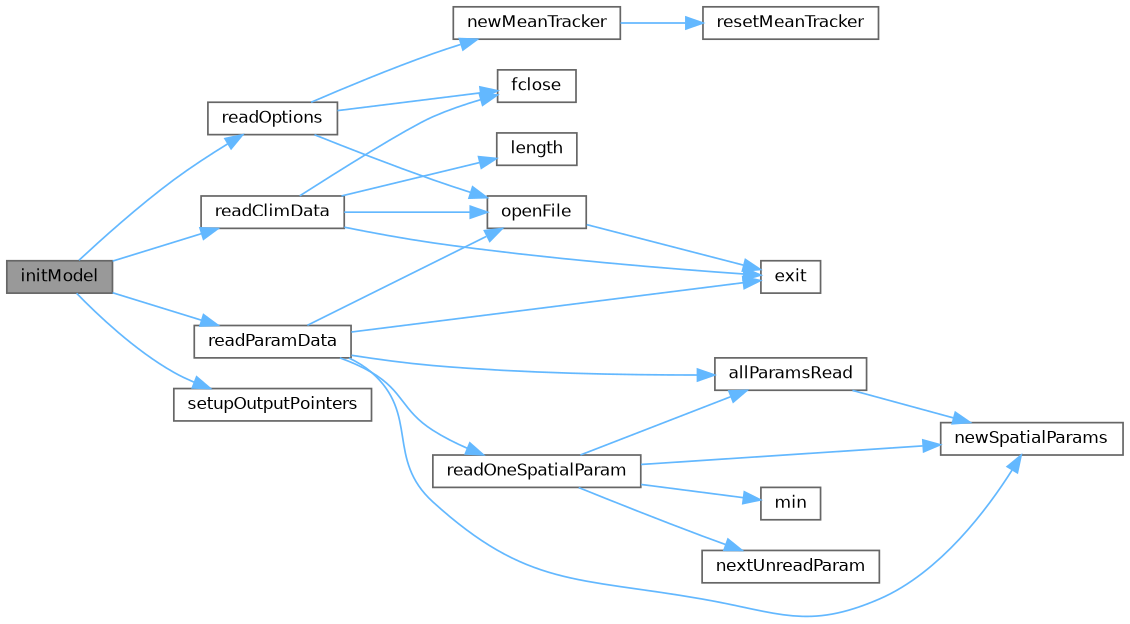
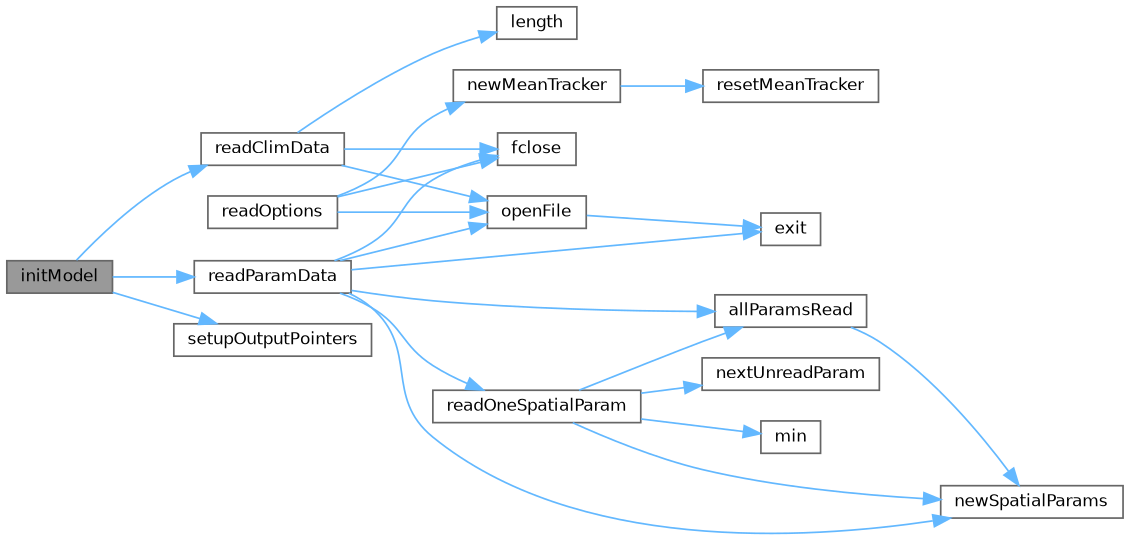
edge "initModel" -> "readOptions": removed
edge "readParamData" -> "fclose": added
edge "readClimData" -> "exit": removed
